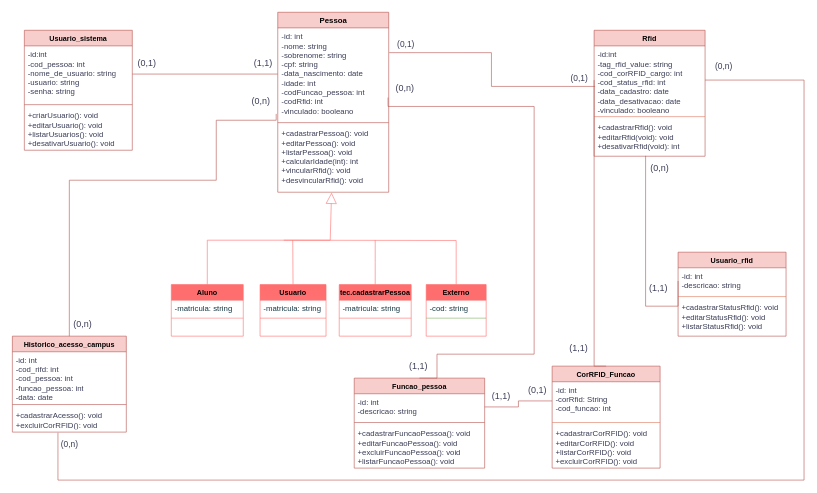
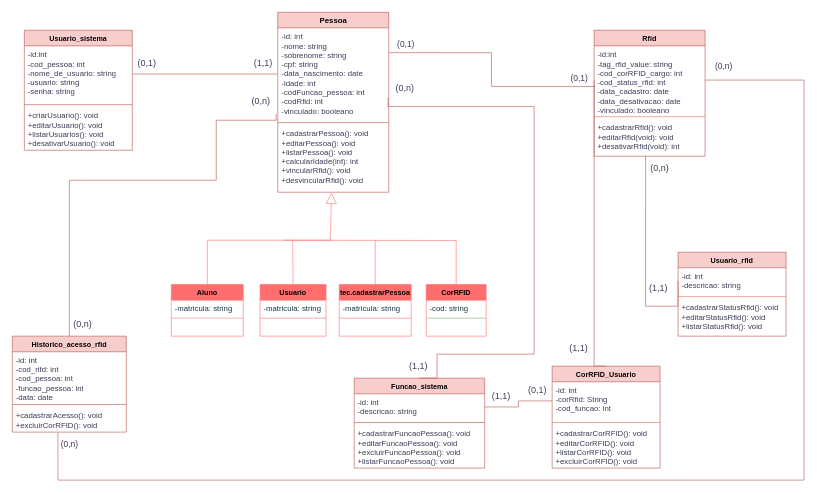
node "Externo": label "Externo" -> "CorRFID"
node "Historico_acesso_campus": label "Historico_acesso_campus" -> "Historico_acesso_rfid"
node "CorRFID_Funcao": label "CorRFID_Funcao" -> "CorRFID_Usuario"
node "Funcao_pessoa": label "Funcao_pessoa" -> "Funcao_sistema"
